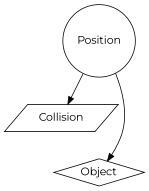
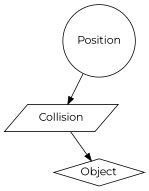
edge "Position" -> "Object": now "Collision" -> "Object"
